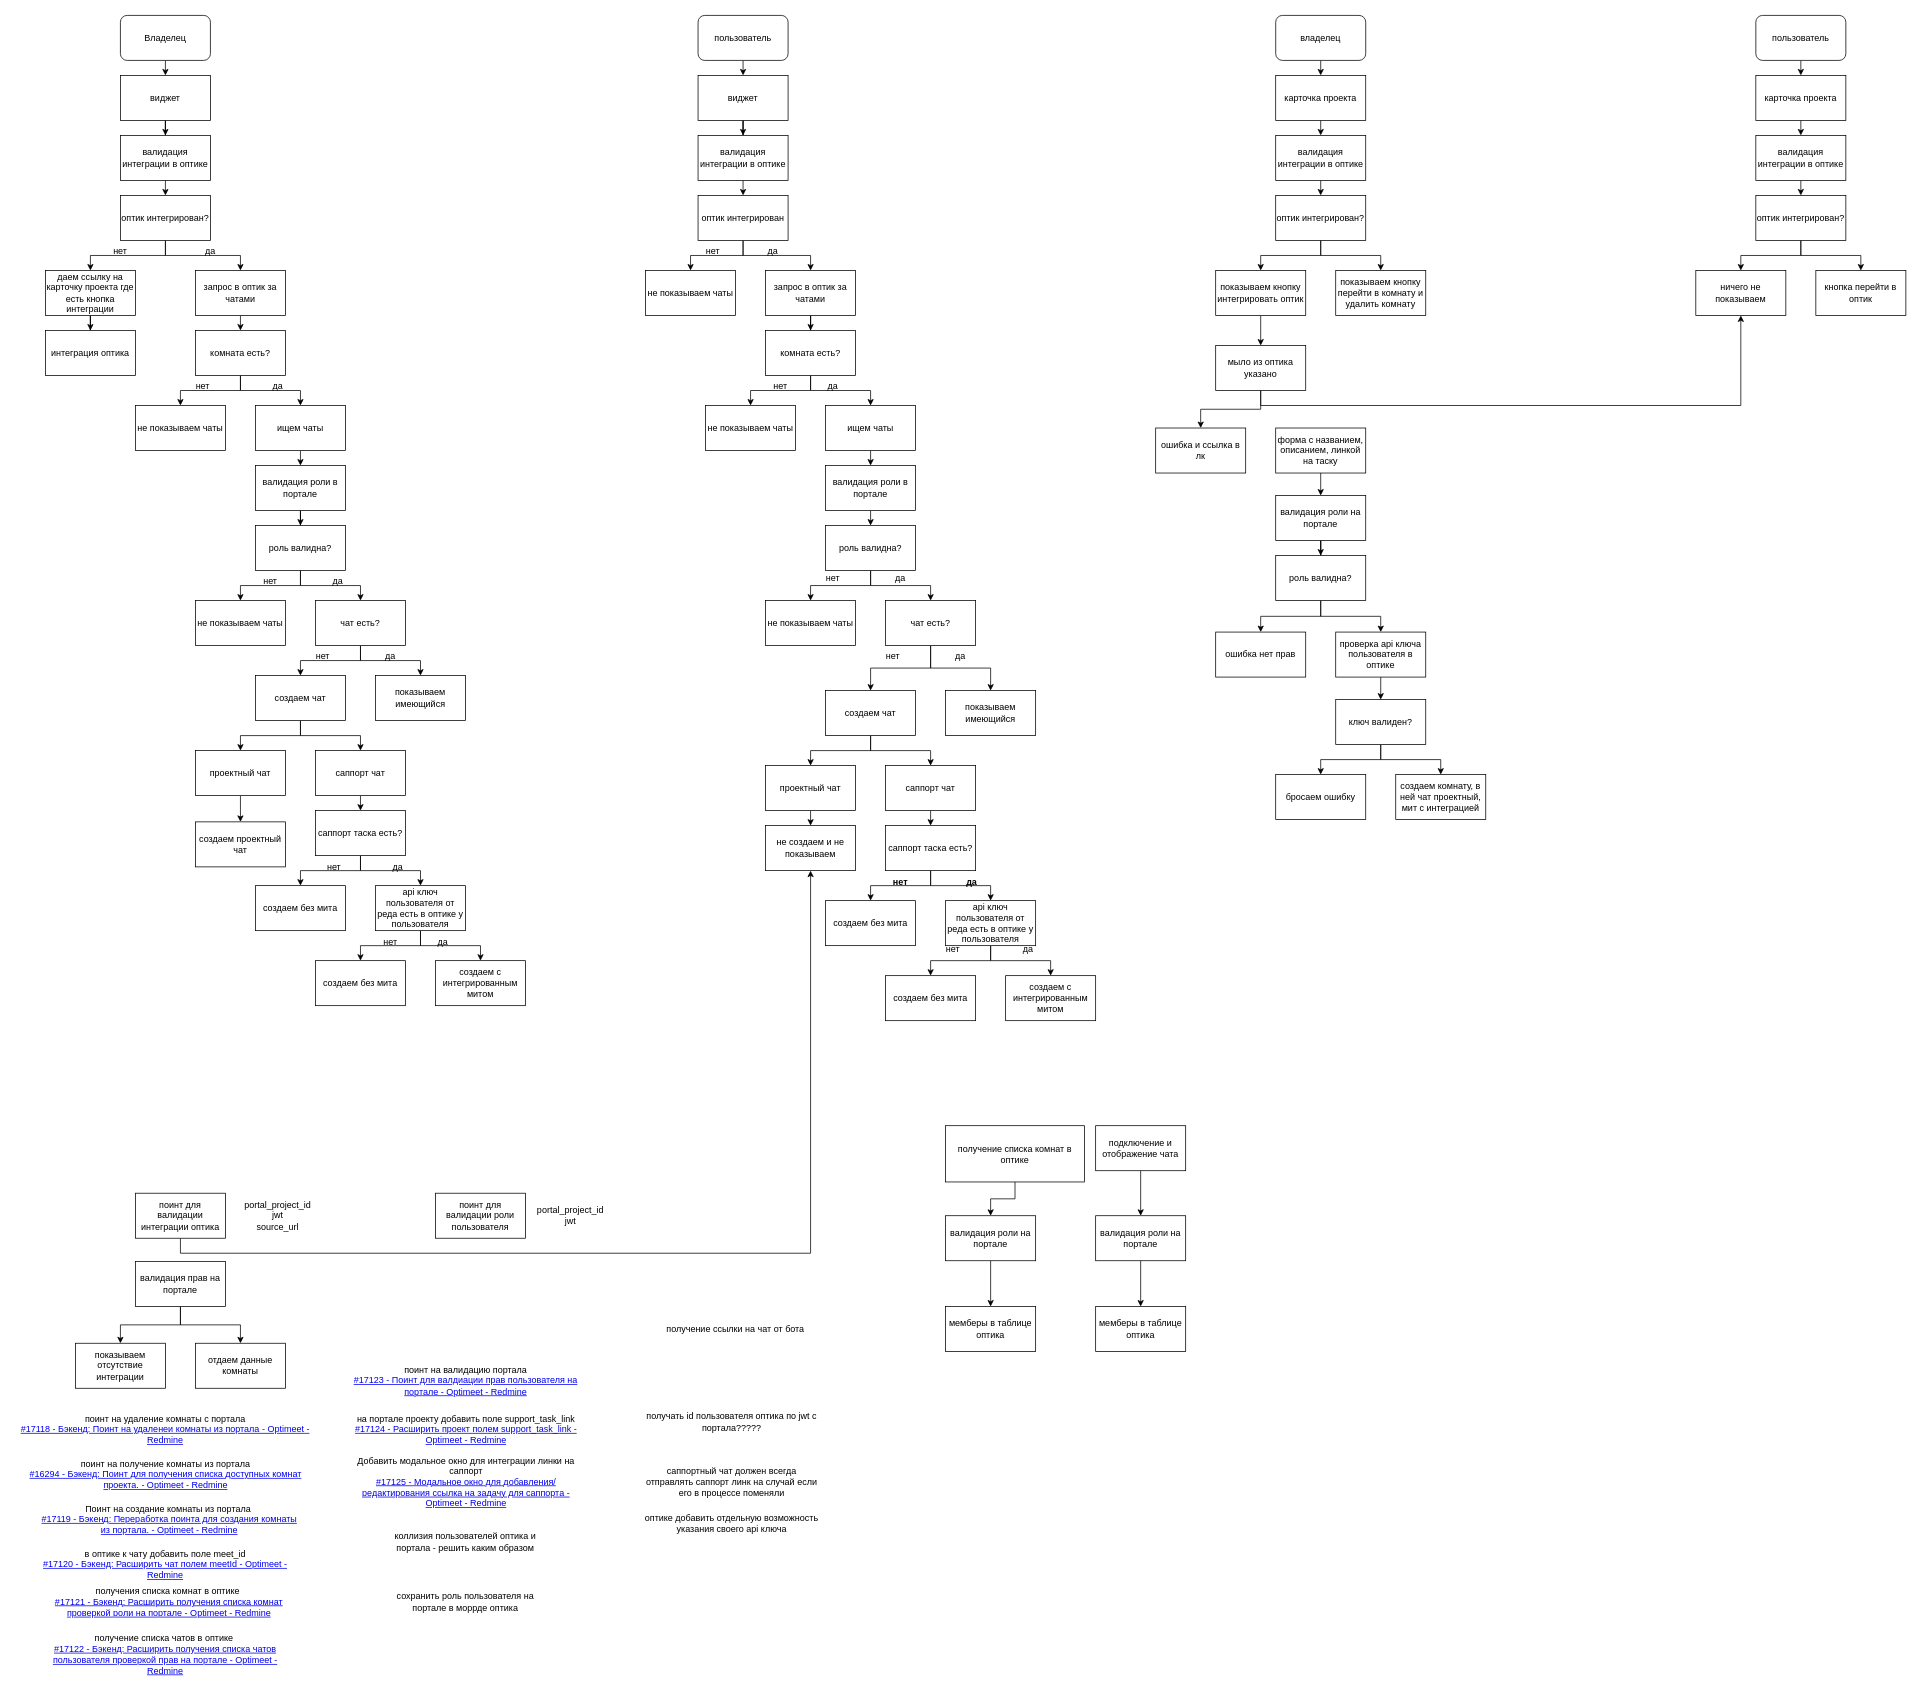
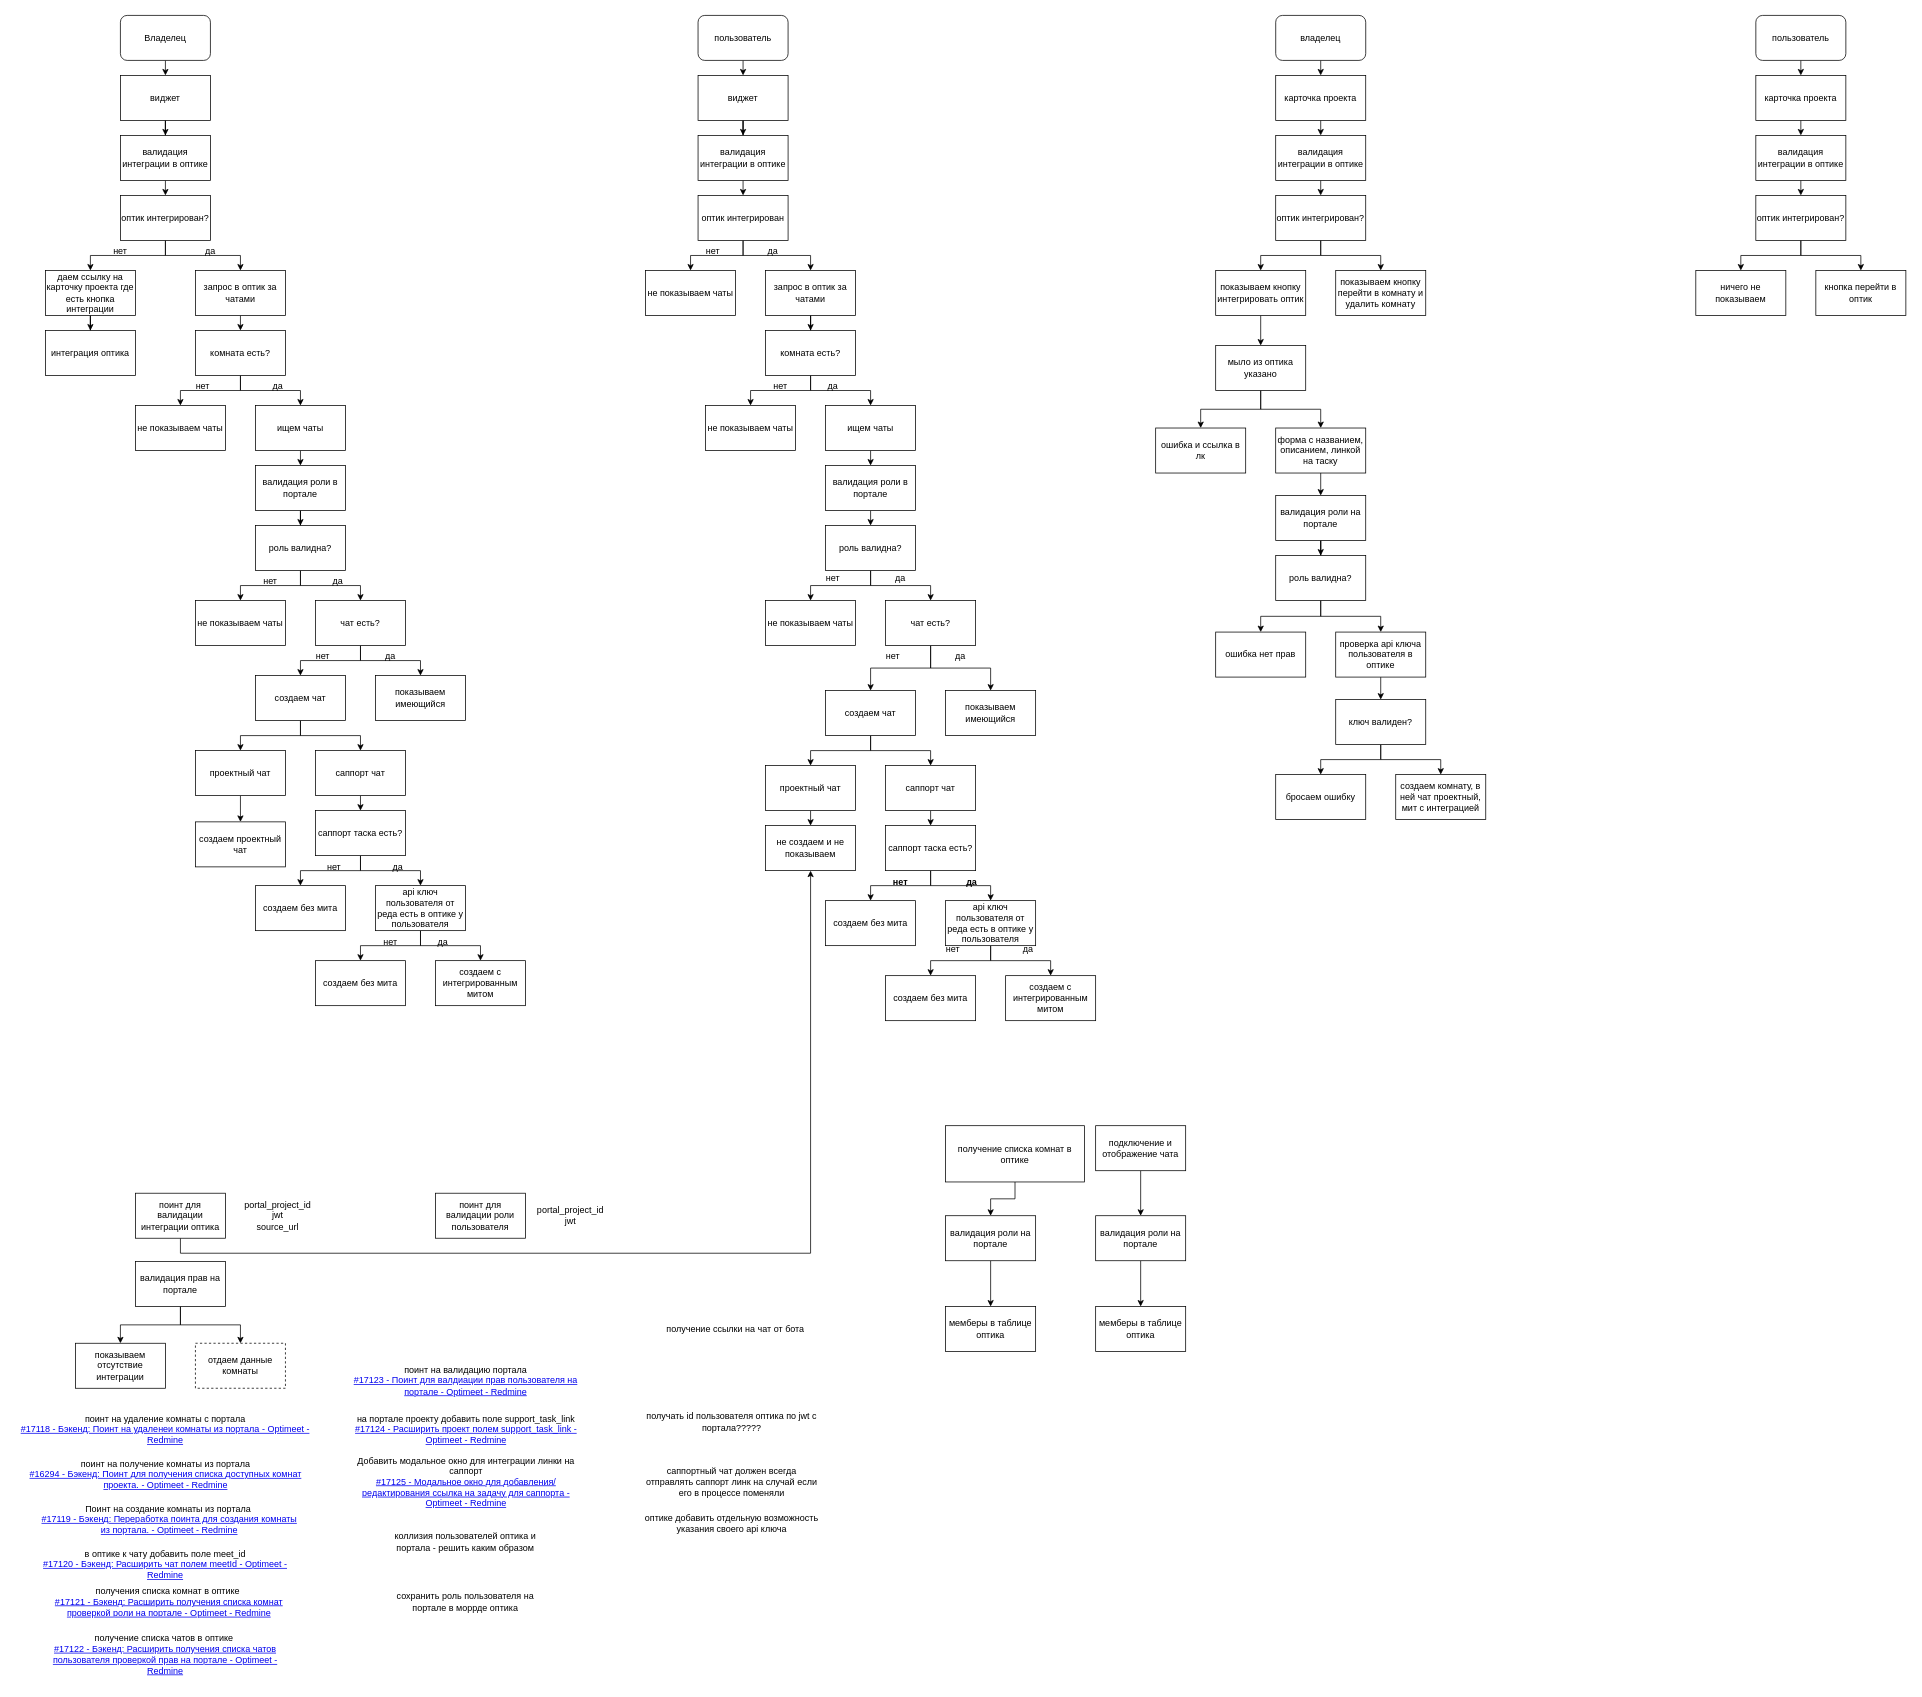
edge "мыло из оптика указано" -> "ничего не показываем": now "мыло из оптика указано" -> "форма с названием, описанием, линкой на таску"
node "отдаем данные комнаты": style solid -> dashed
